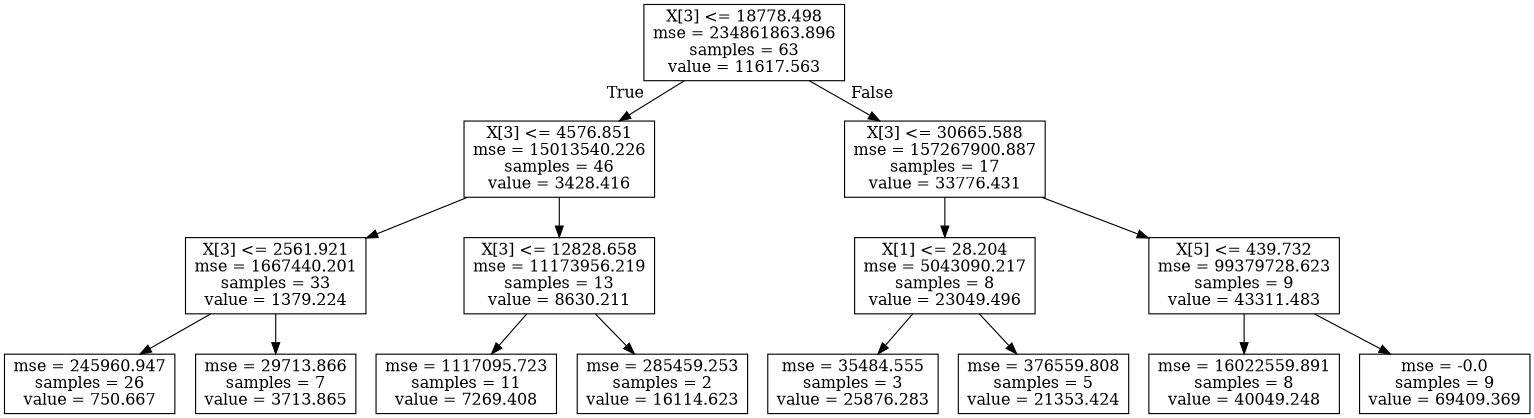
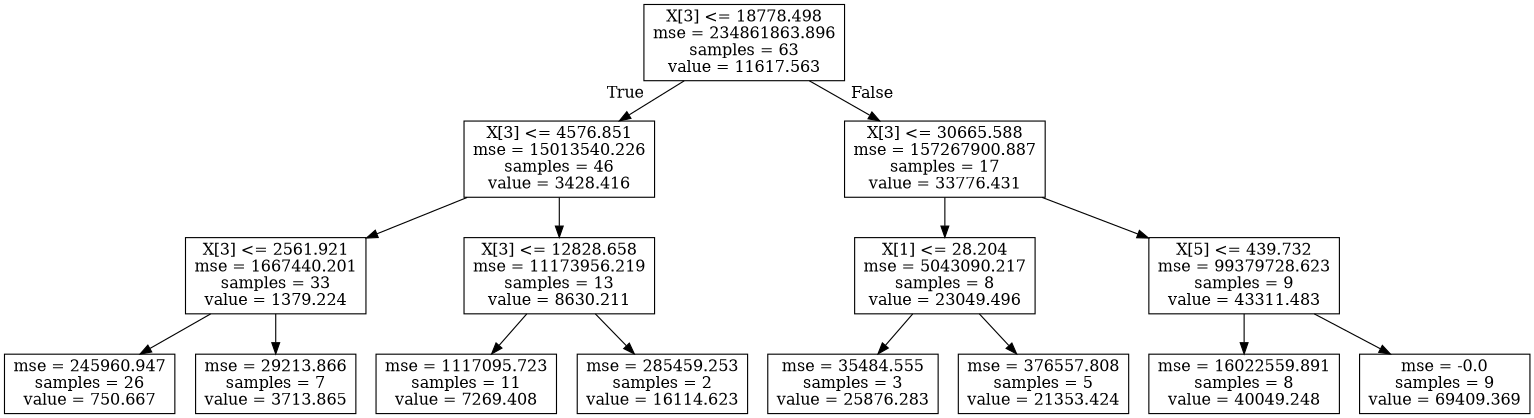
node "mse = 29713.866 samples = 7 value = 3713.865": label "mse = 29713.866 samples = 7 value = 3713.865" -> "mse = 29213.866 samples = 7 value = 3713.865"
node "mse = 376559.808 samples = 5 value = 21353.424": label "mse = 376559.808 samples = 5 value = 21353.424" -> "mse = 376557.808 samples = 5 value = 21353.424"
